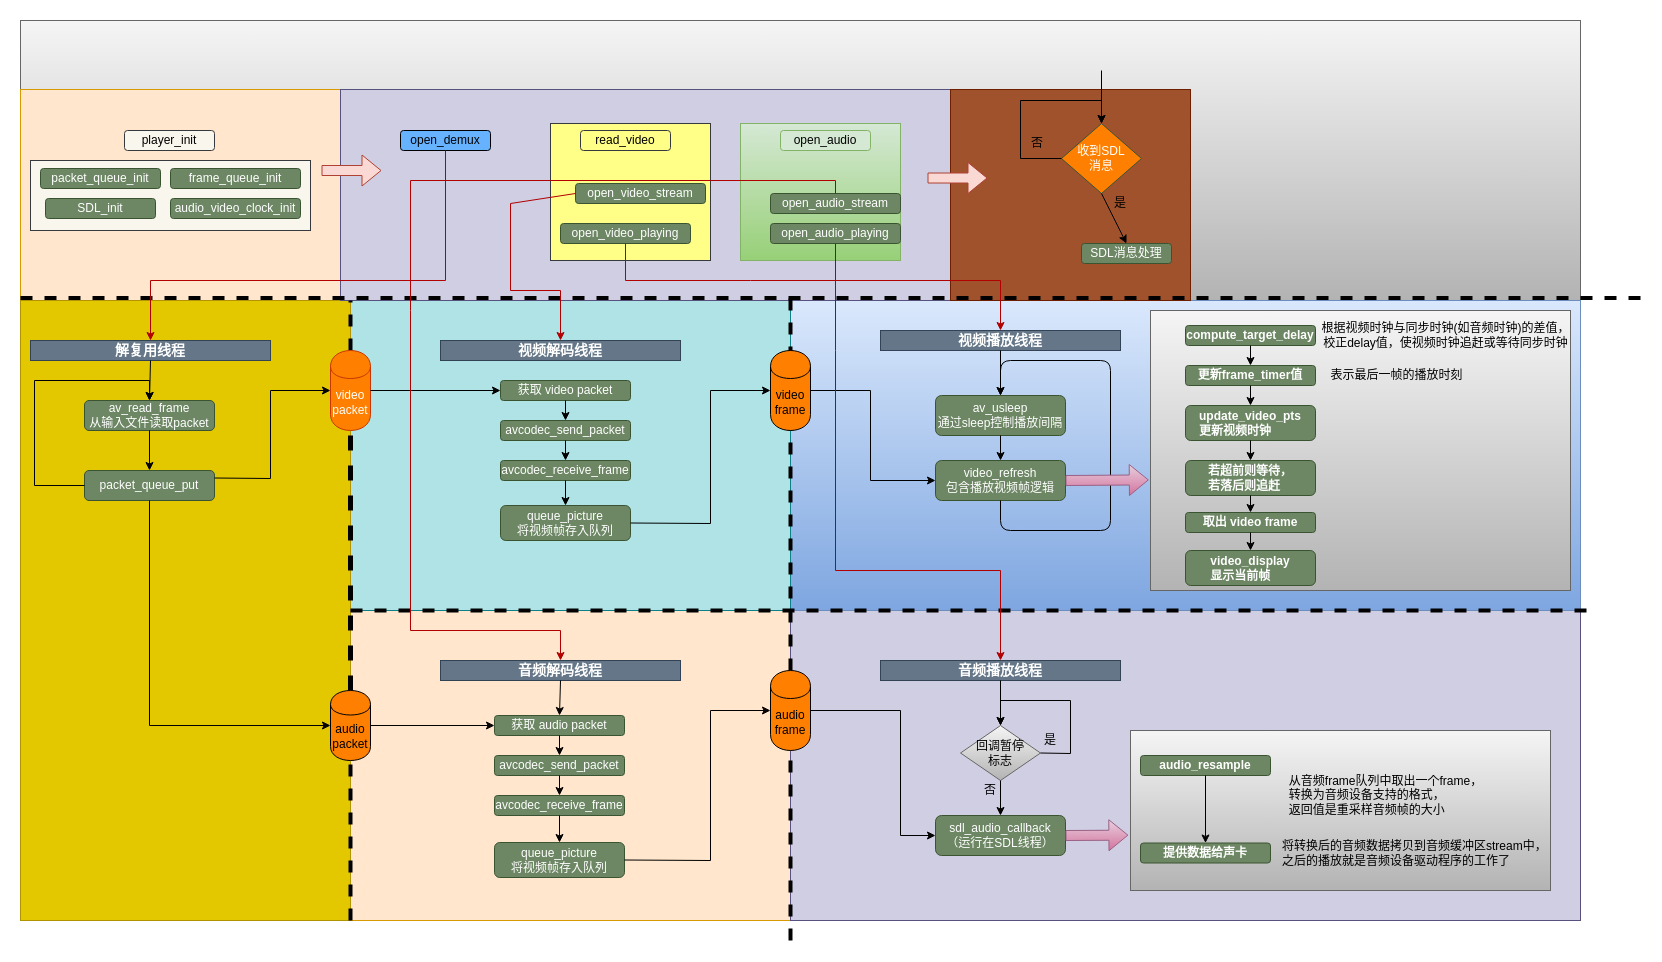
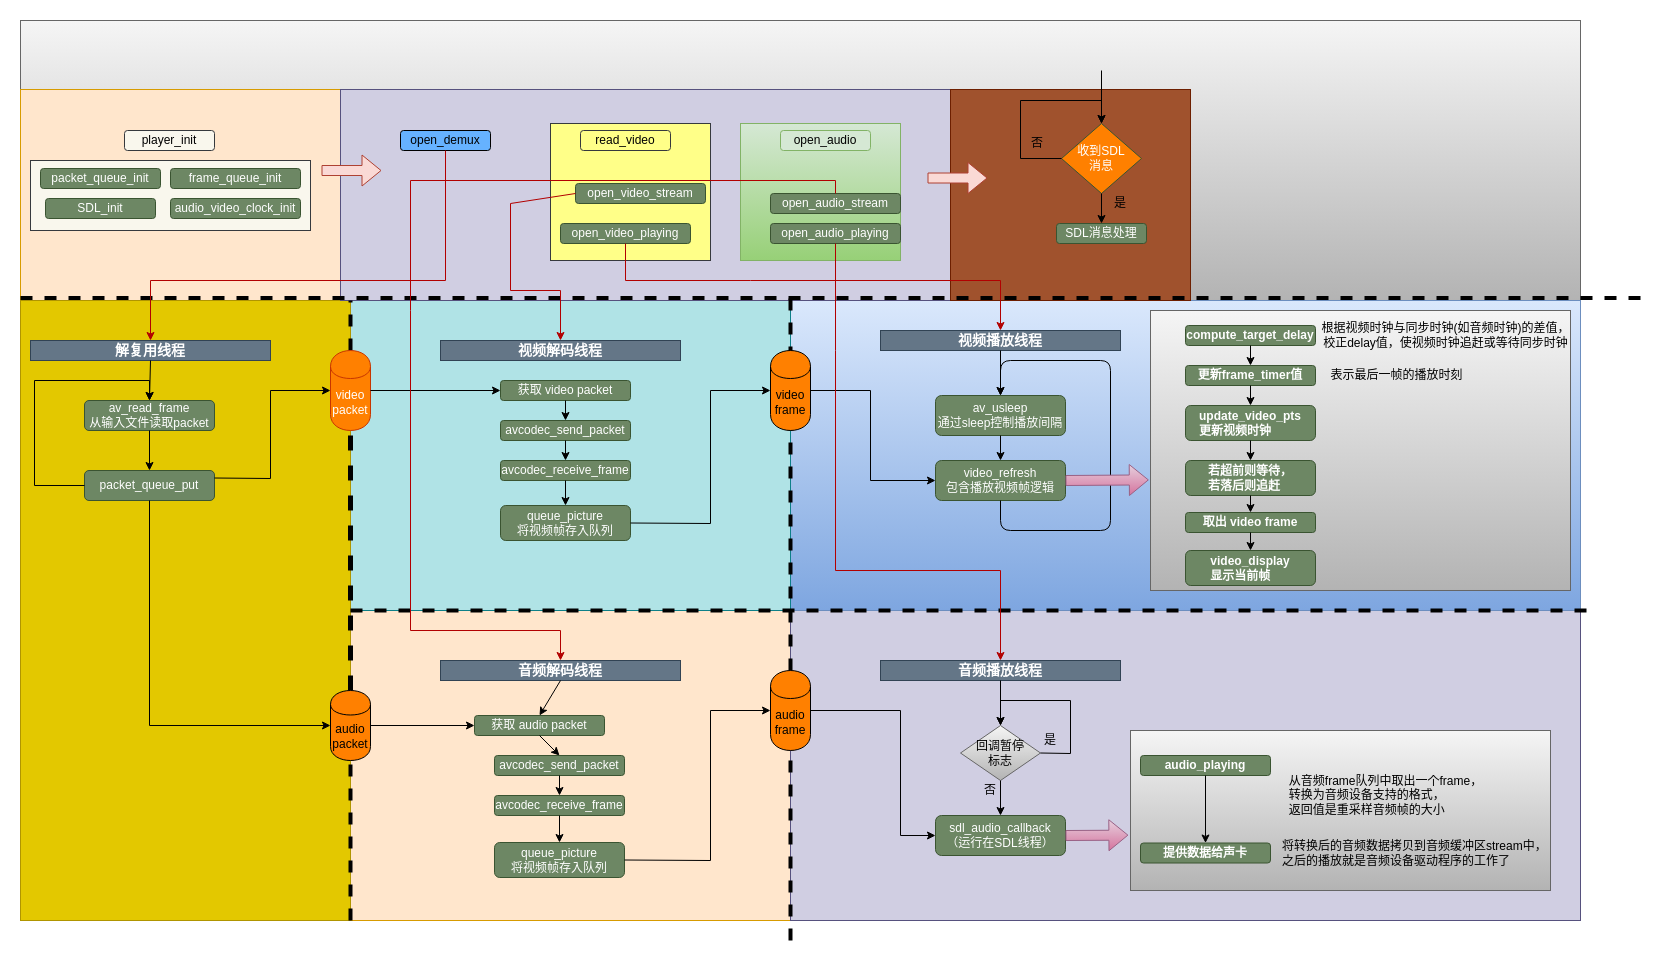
node "SDL消息处理": moved (1127, 254) -> (1102, 234)
node "获取 audio packet": moved (560, 726) -> (540, 726)
node "audio_resample": label "audio_resample" -> "audio_playing"
